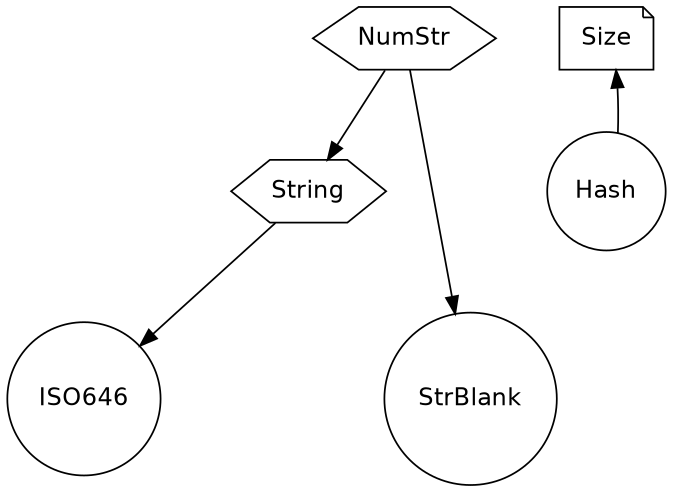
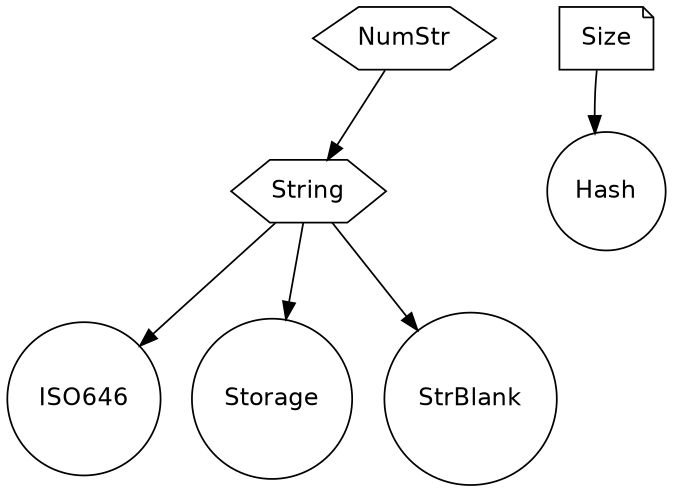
edge "Hash" -> "Size": reversed
edge "NumStr" -> "StrBlank": now "String" -> "StrBlank"
node "Storage": added
